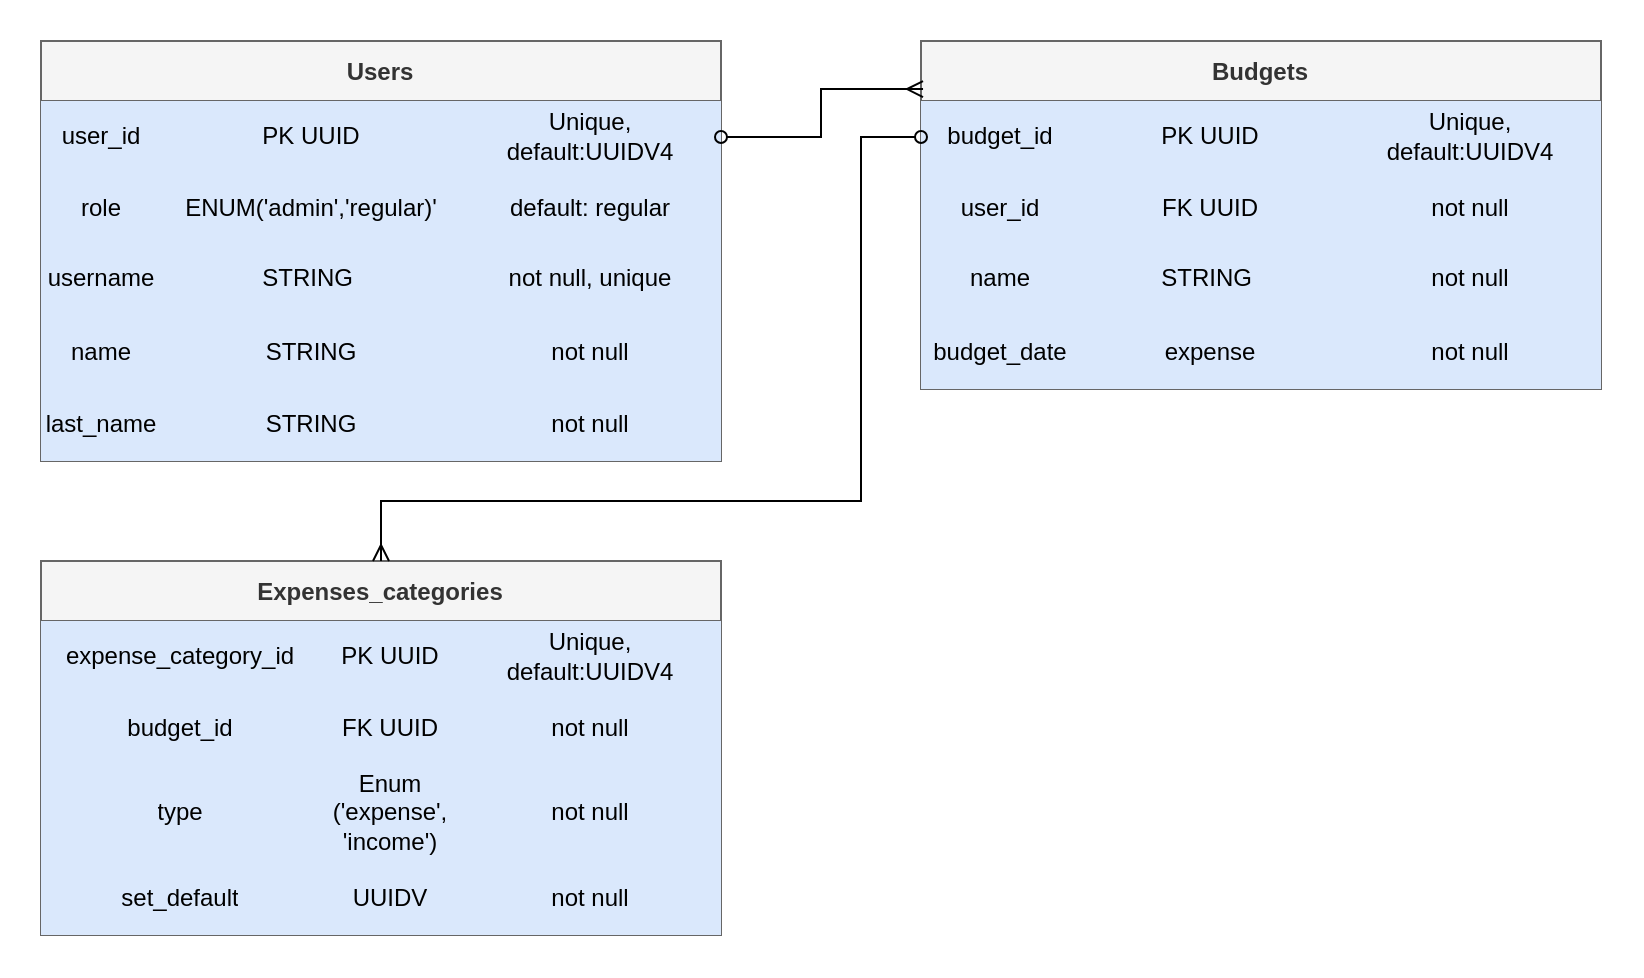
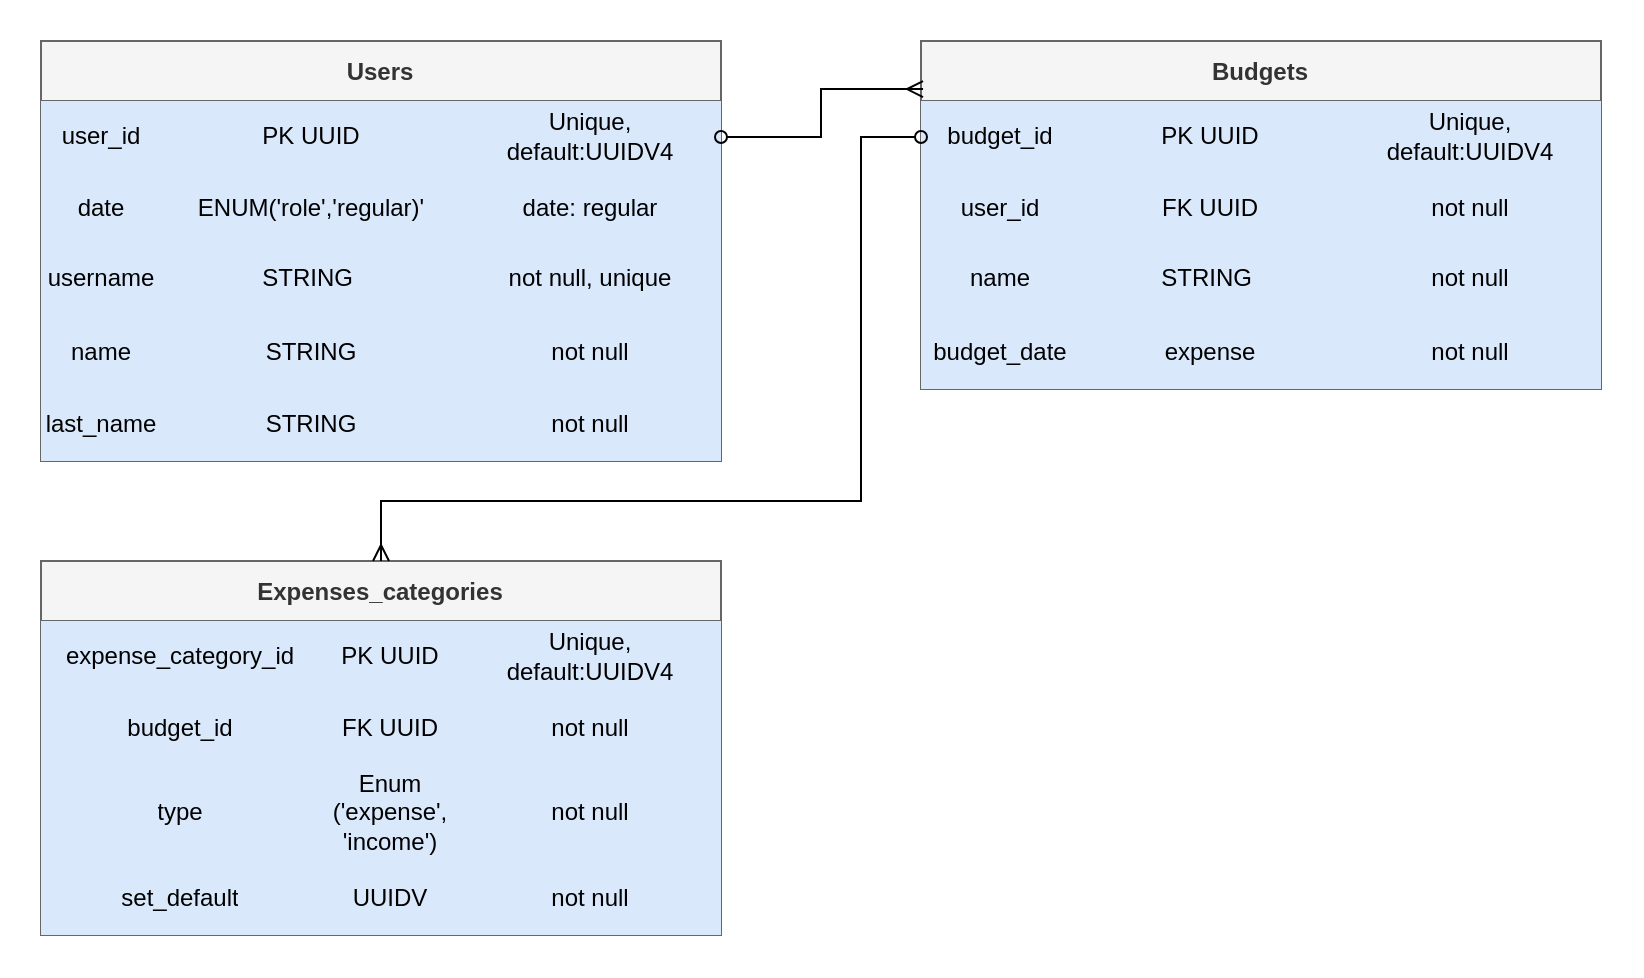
node "role": label "role" -> "date"
node "ENUM('admin','regular)'": label "ENUM('admin','regular)'" -> "ENUM('role','regular)'"
node "default: regular": label "default: regular" -> "date: regular"
